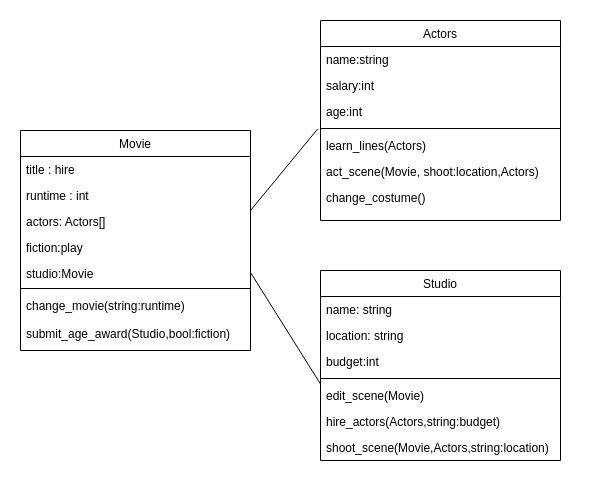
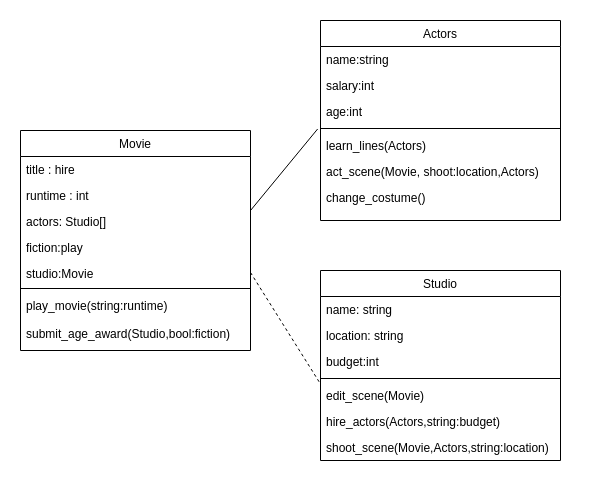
node "actors: Actors[]": label "actors: Actors[]" -> "actors: Studio[]"
node "change_movie(string:runtime)": label "change_movie(string:runtime)" -> "play_movie(string:runtime)"
edge "studio:Movie" -- "edit_scene(Movie)": style solid -> dashed
